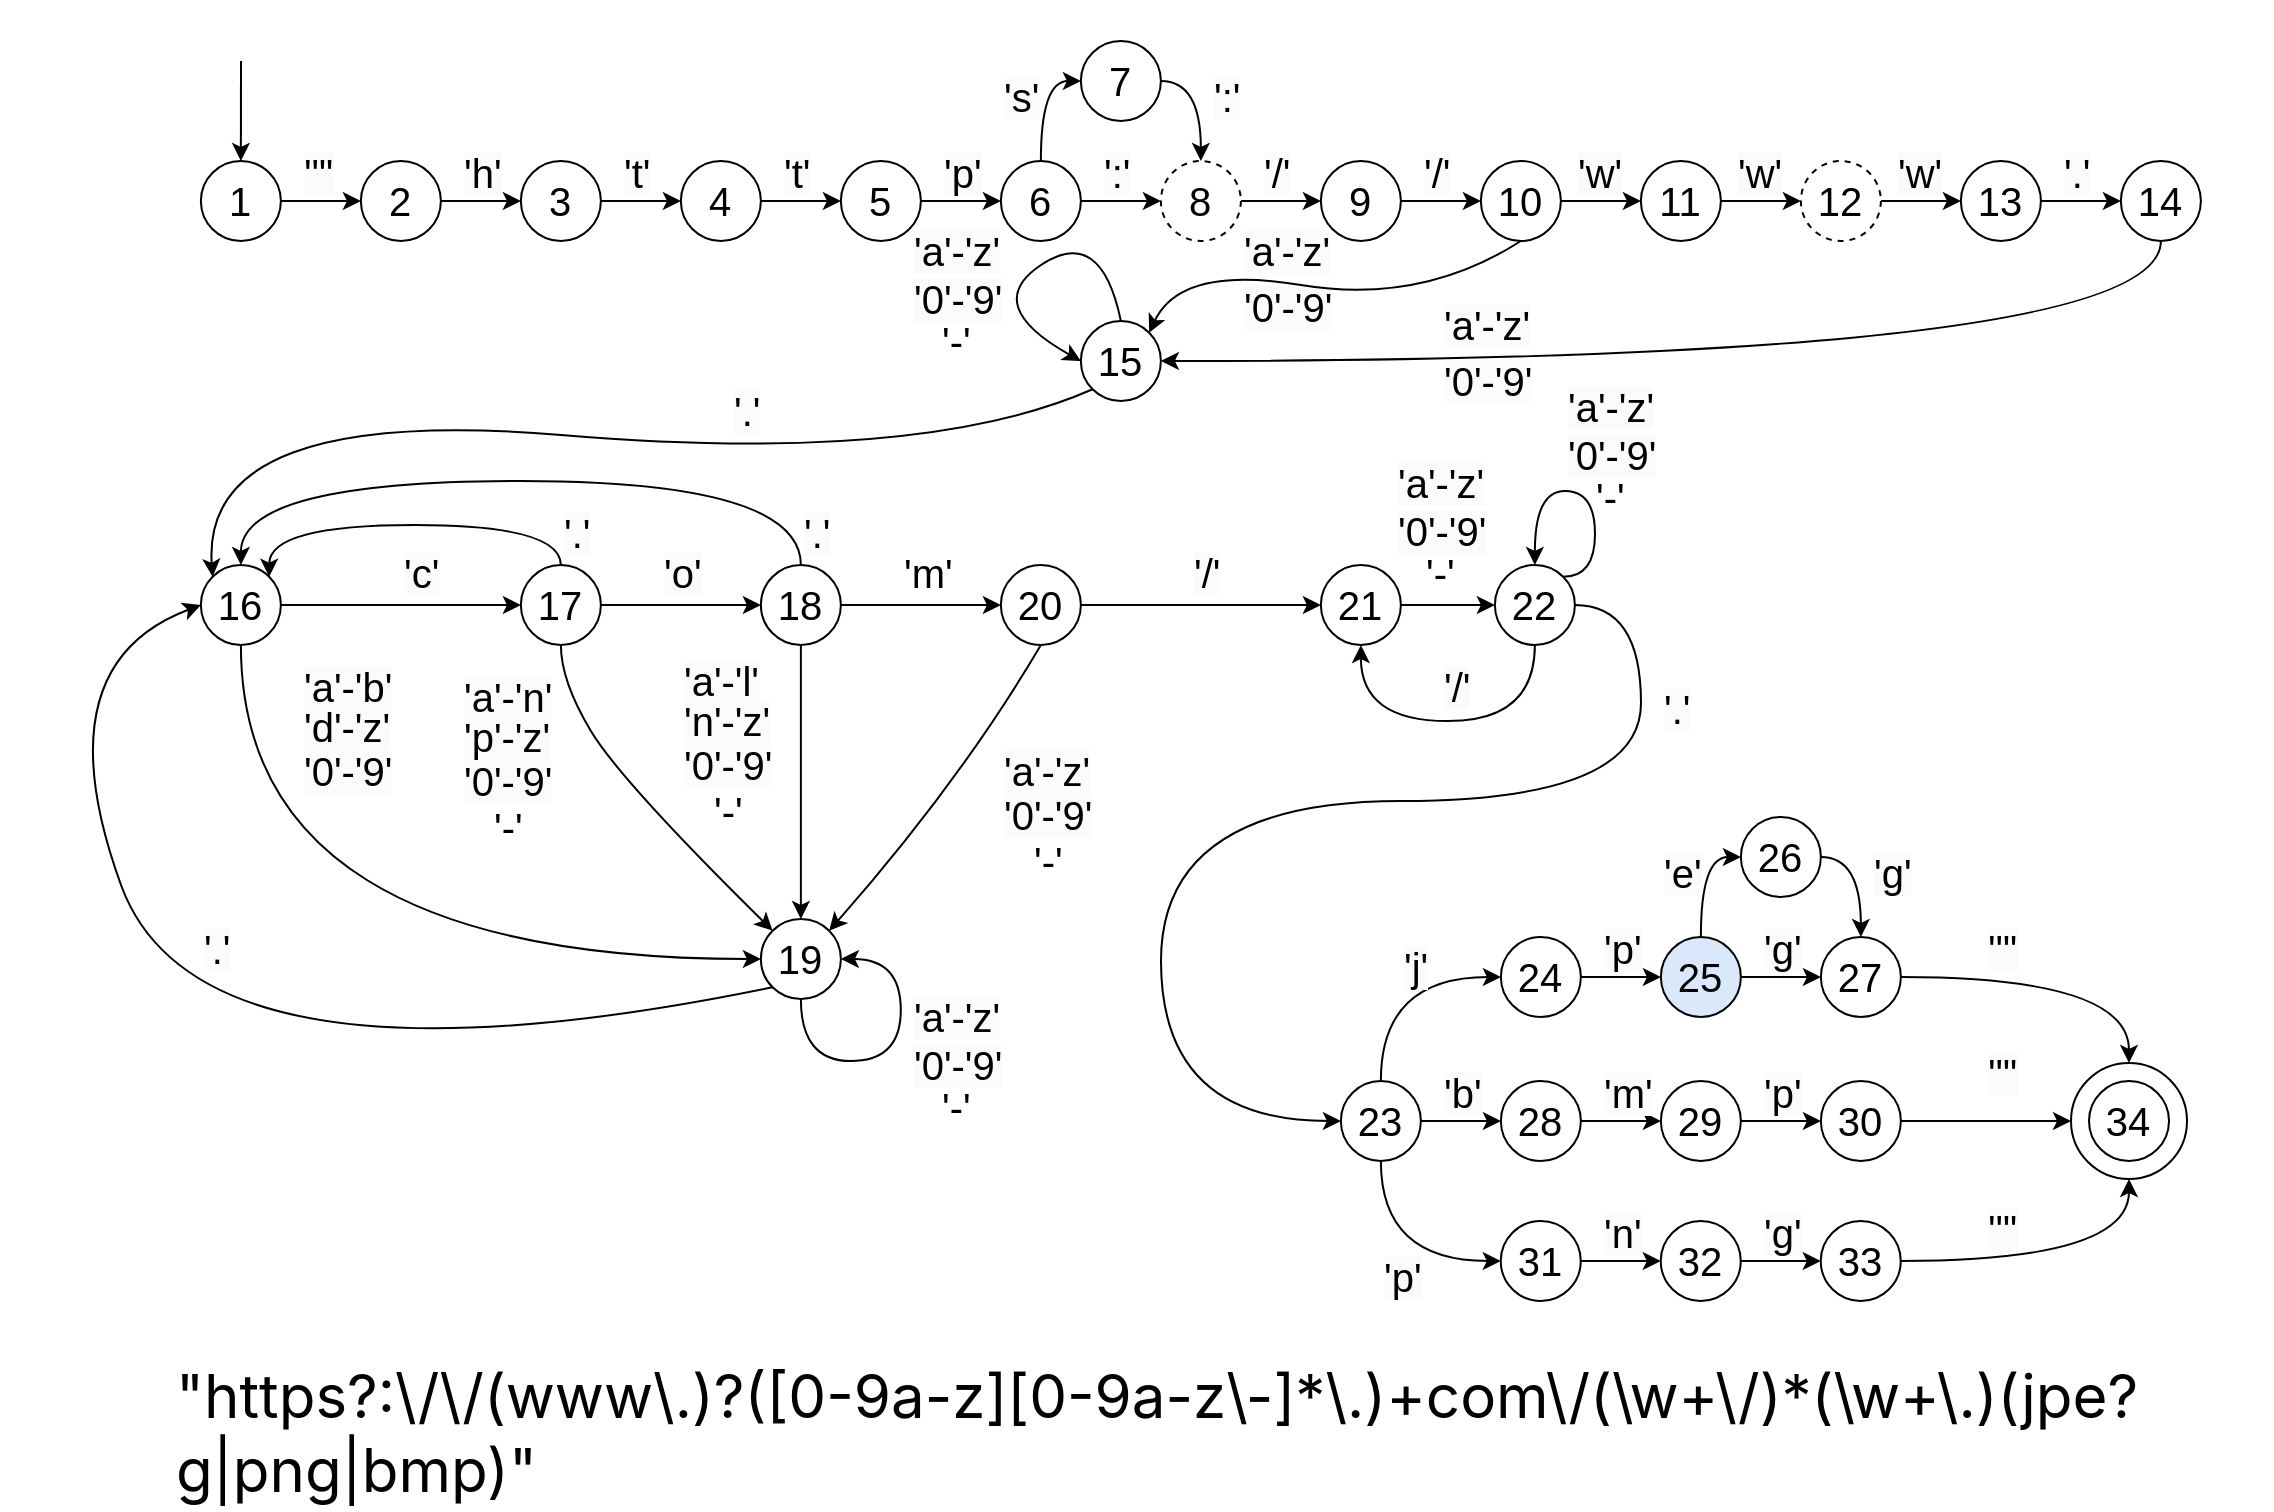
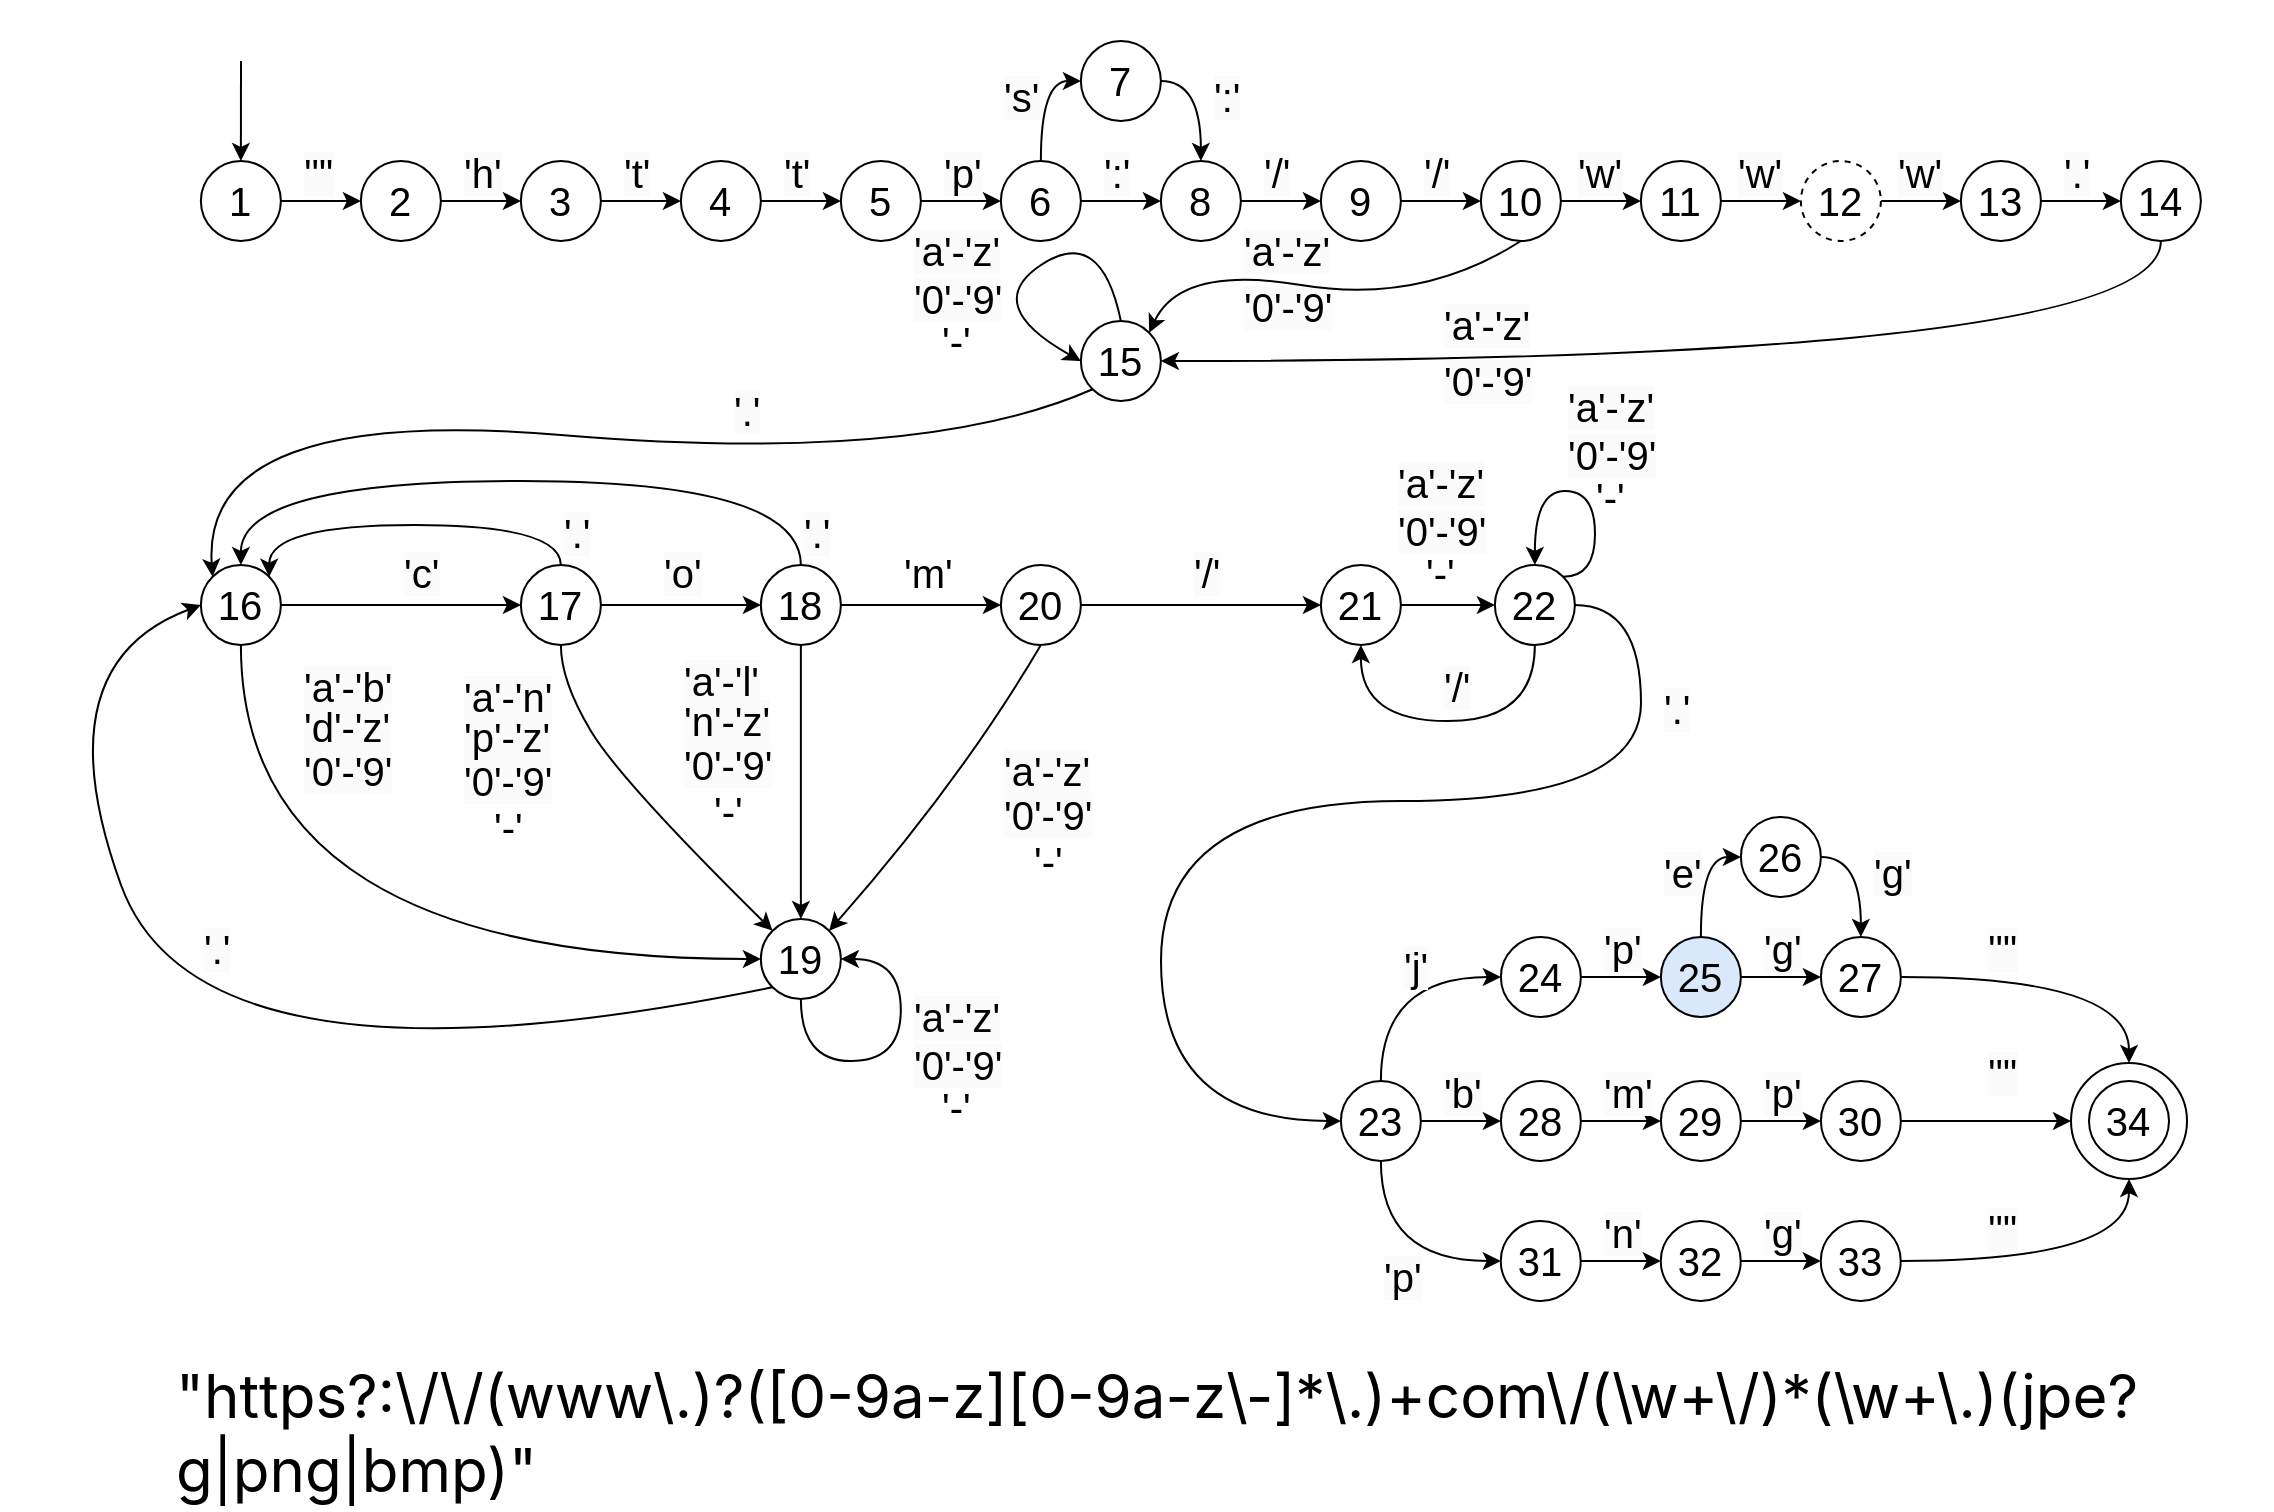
node "8": style dashed -> solid
